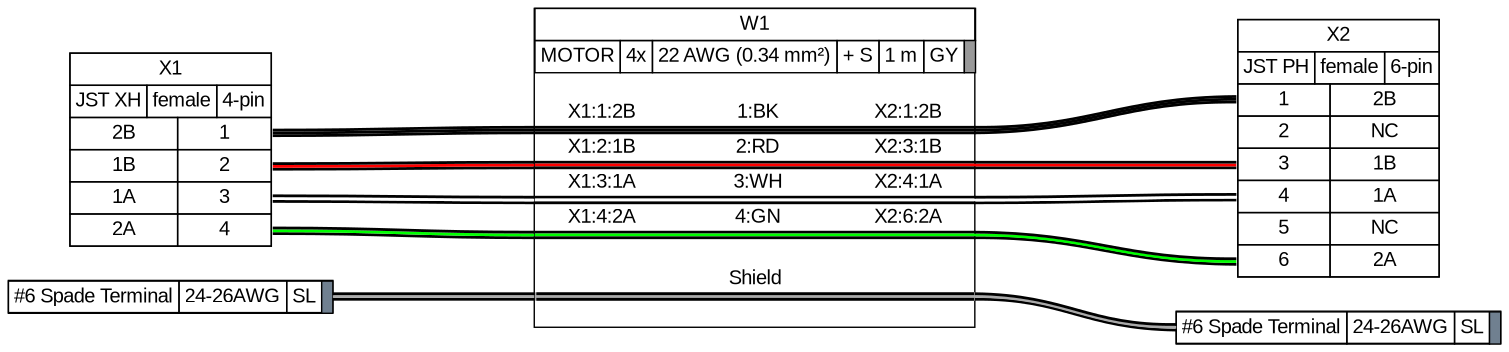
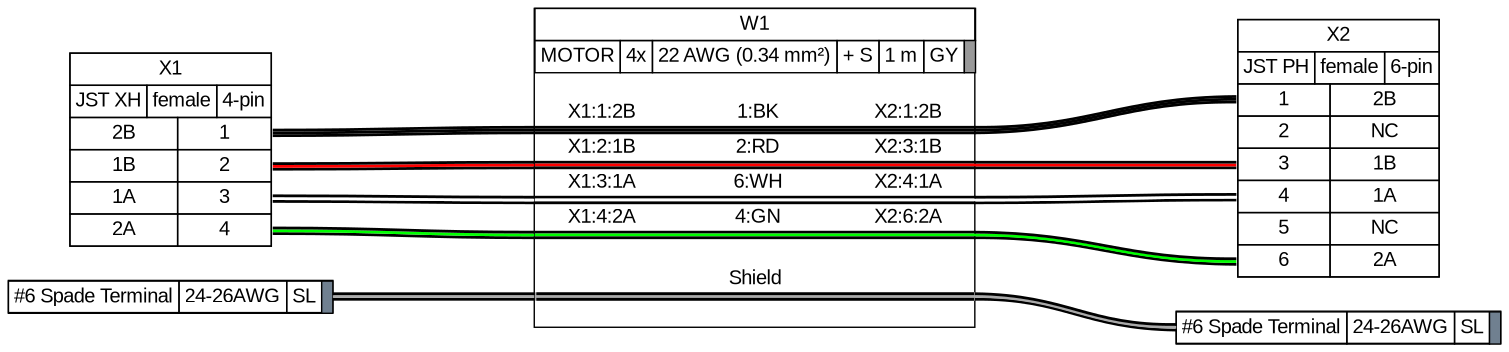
node "W1": text "3:WH" -> "6:WH"
